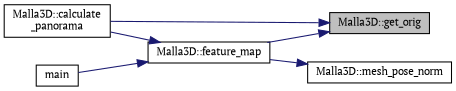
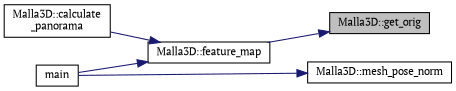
edge "Malla3D::calculate _panorama" -> "Malla3D::get_orig": removed
edge "Malla3D::feature_map" -> "Malla3D::mesh_pose_norm": now "main" -> "Malla3D::mesh_pose_norm"
